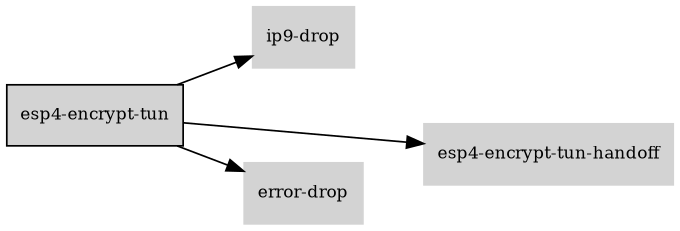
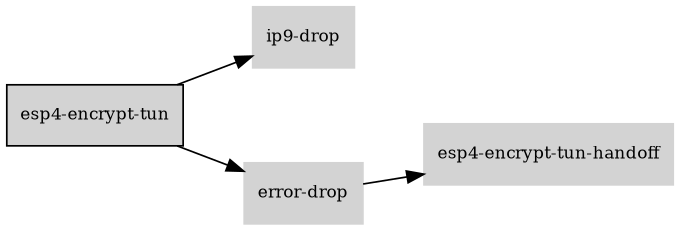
edge "esp4-encrypt-tun" -> "esp4-encrypt-tun-handoff": now "error-drop" -> "esp4-encrypt-tun-handoff"
